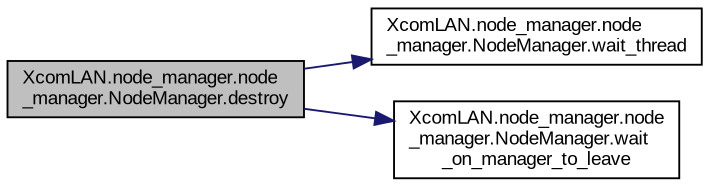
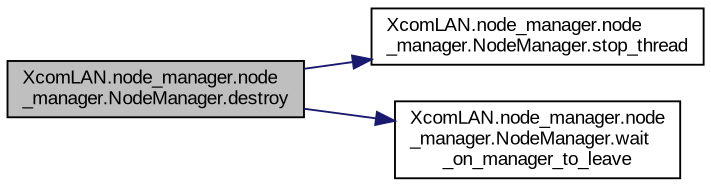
node "XcomLAN.node_manager.node _manager.NodeManager.wait_thread": label "XcomLAN.node_manager.node _manager.NodeManager.wait_thread" -> "XcomLAN.node_manager.node _manager.NodeManager.stop_thread"
